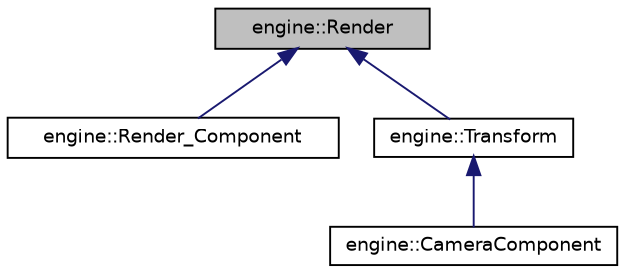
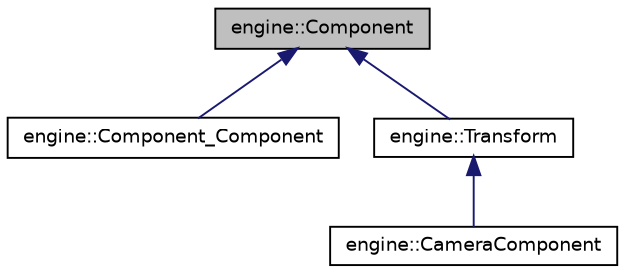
node "engine::Render": label "engine::Render" -> "engine::Component"
node "engine::Render_Component": label "engine::Render_Component" -> "engine::Component_Component"
